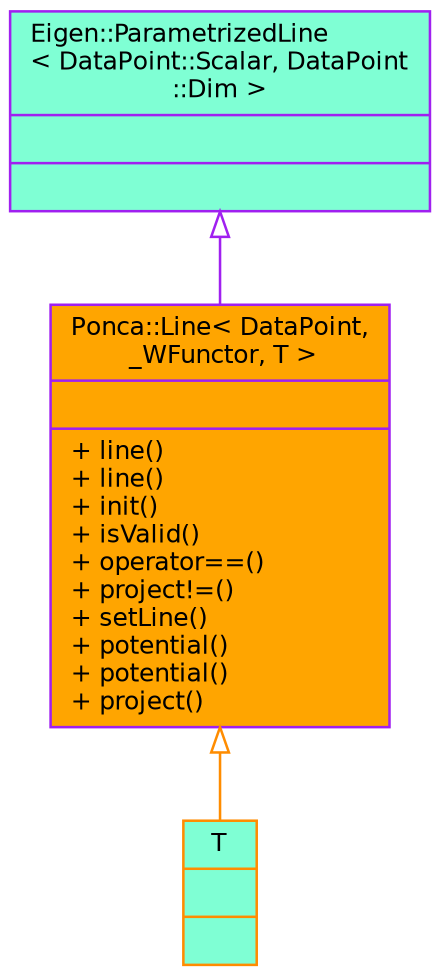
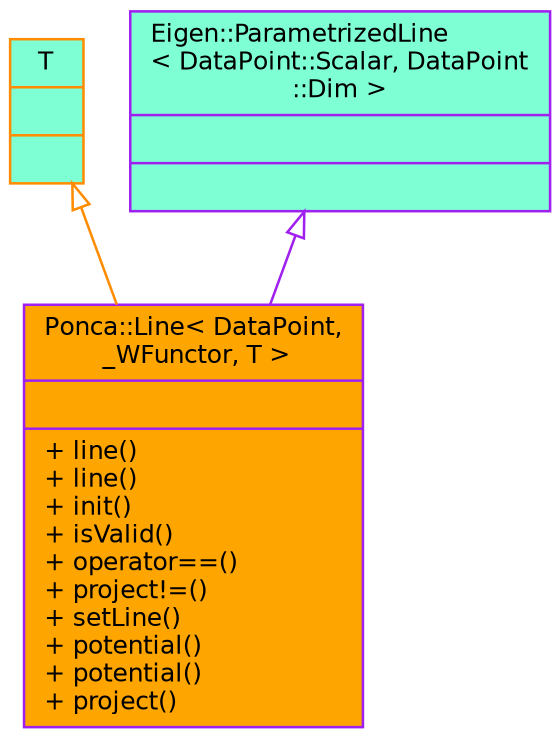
edge "T" -> "Ponca::Line< DataPoint,": reversed
